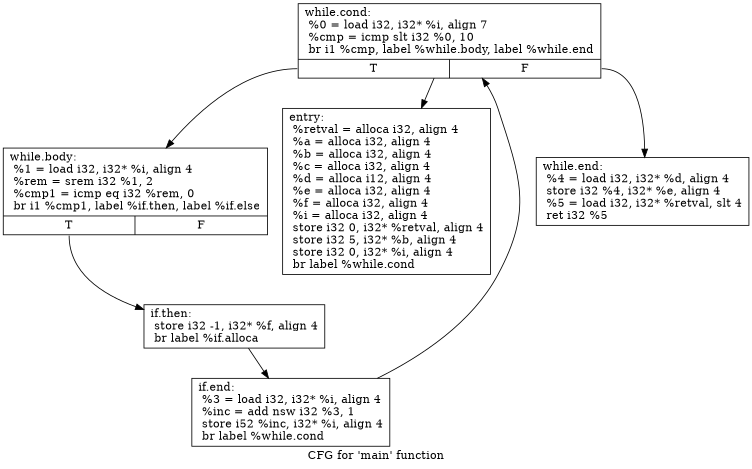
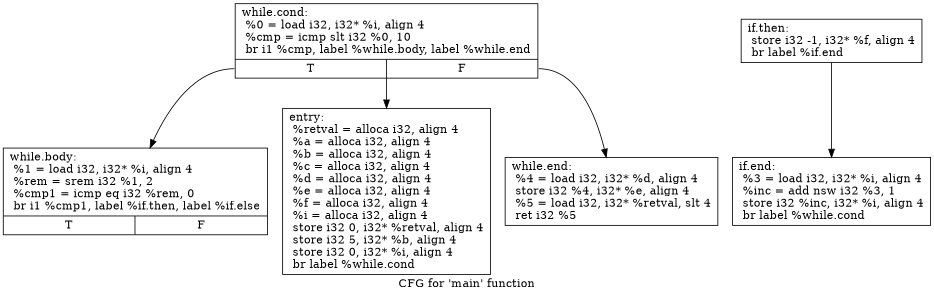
node "while.cond:": text "%0 = load i32, i32* %i, align 7" -> "%0 = load i32, i32* %i, align 4"
node "entry:": text "%d = alloca i12, align 4" -> "%d = alloca i32, align 4"
edge "if.end:" -> "while.cond:": removed
edge "while.body:" -> "if.then:": removed
node "if.then:": text "br label %if.alloca" -> "br label %if.end"
node "if.end:": text "store i52 %inc, i32* %i, align 4" -> "store i32 %inc, i32* %i, align 4"
